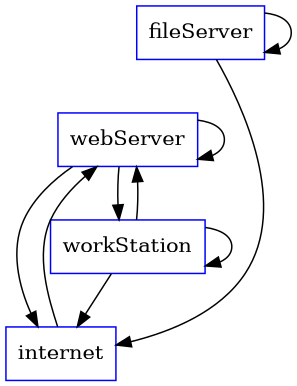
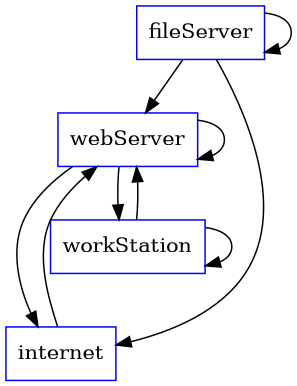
edge "fileServer" -> "webServer": added
edge "workStation" -> "internet": removed
